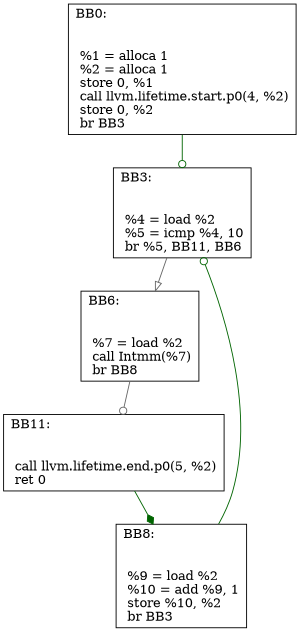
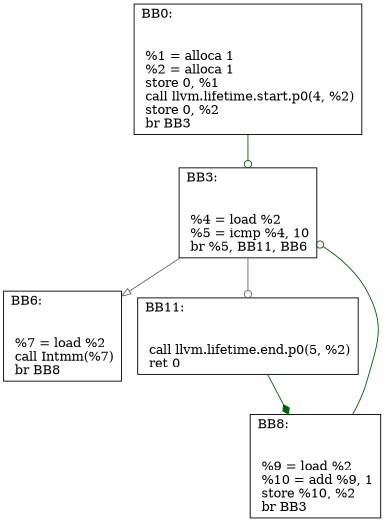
edge "BB6:" -> "BB11:": now "BB3:" -> "BB11:"
